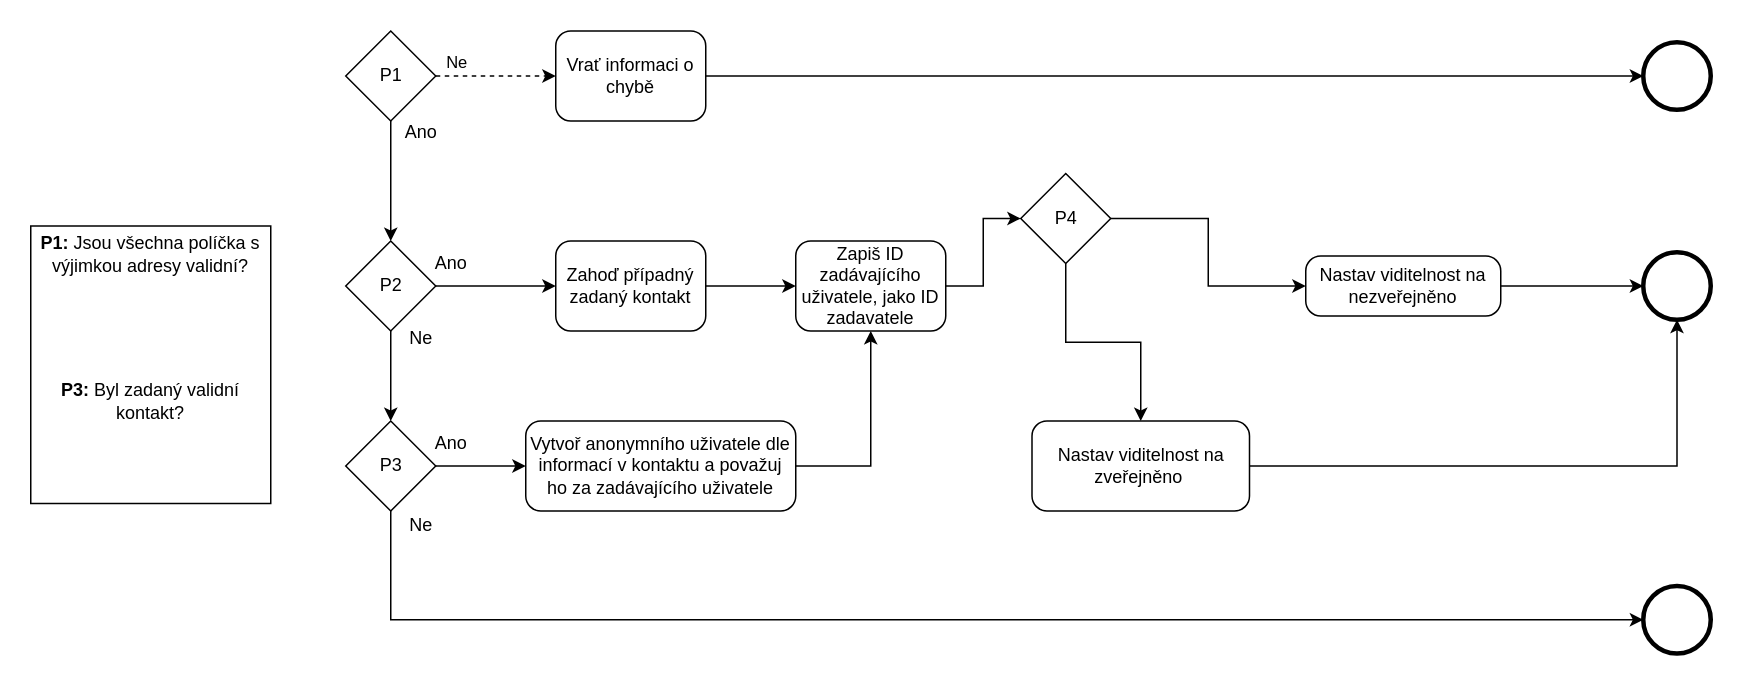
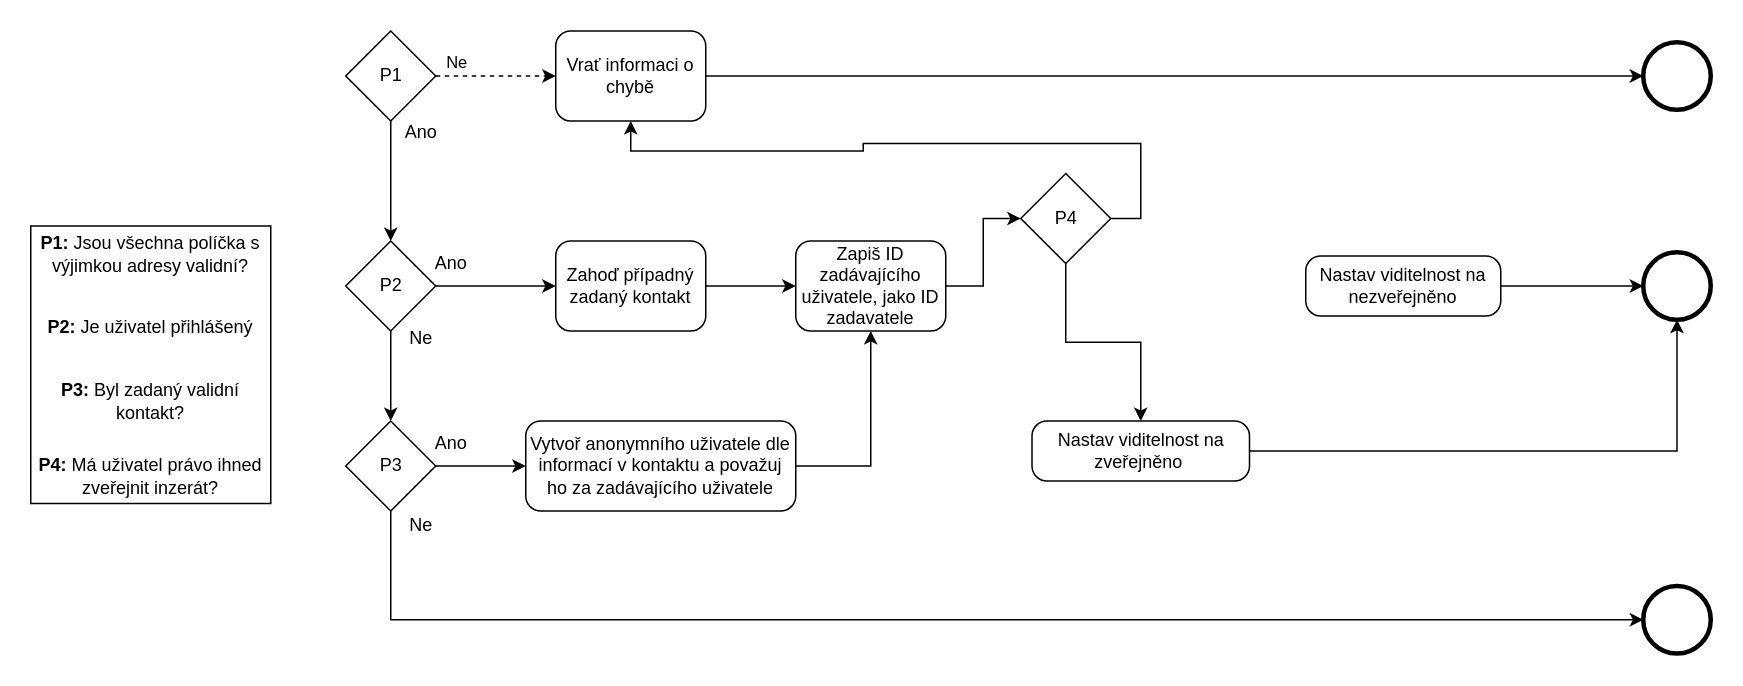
edge "P4" -> "Nastav viditelnost na nezveřejněno": now "P4" -> "Vrať informaci o chybě"
node "P2: Je uživatel přihlášený": added
node "Nastav viditelnost na zveřejněno": size 218x90 -> 218x60
node "P4: Má uživatel právo ihned zveřejnit inzerát?": added
